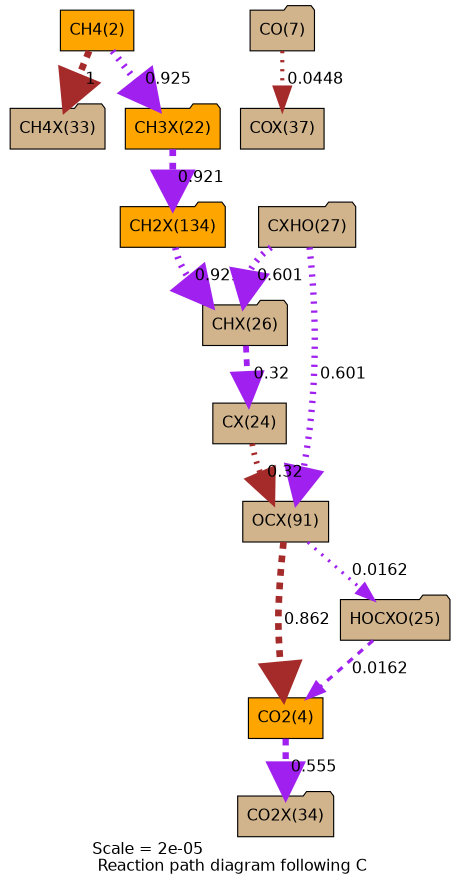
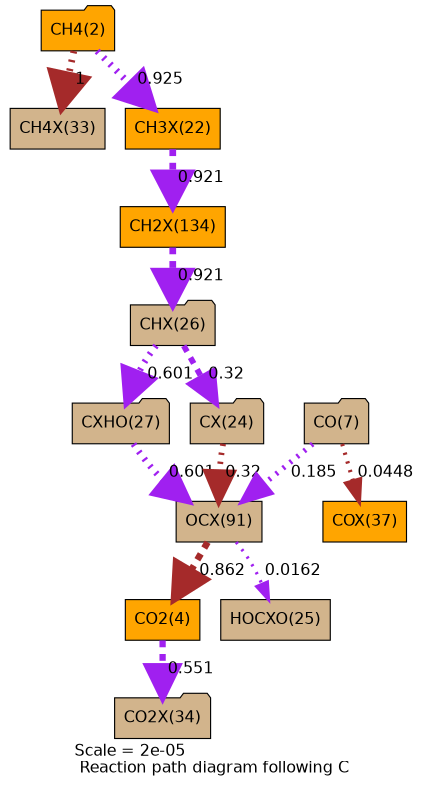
node "CH4(2)": shape box -> folder
edge "CH4(2)" -> "CH4X(33)": style dashed -> dotted
node "CH4X(33)": shape folder -> box
node "CH3X(22)": shape folder -> box
node "COX(37)": fillcolor tan -> orange
node "CH2X(134)": shape folder -> box
edge "CXHO(27)" -> "CHX(26)": reversed
edge "CH2X(134)" -> "CHX(26)": style dotted -> dashed
node "CX(24)": shape box -> folder
edge "CO(7)" -> "OCX(91)": added, label "0.185"
node "HOCXO(25)": shape folder -> box
edge "HOCXO(25)" -> "CO2(4)": removed, label "0.0162"
edge "CO2(4)" -> "CO2X(34)": label " 0.555" -> " 0.551"
